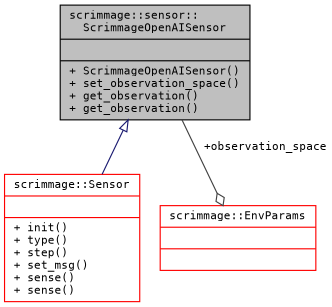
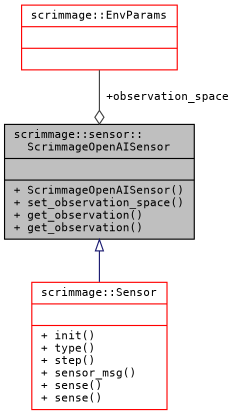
edge "scrimmage::sensor::" -> "scrimmage::EnvParams": reversed
node "scrimmage::Sensor": text "+ set_msg()" -> "+ sensor_msg()"
